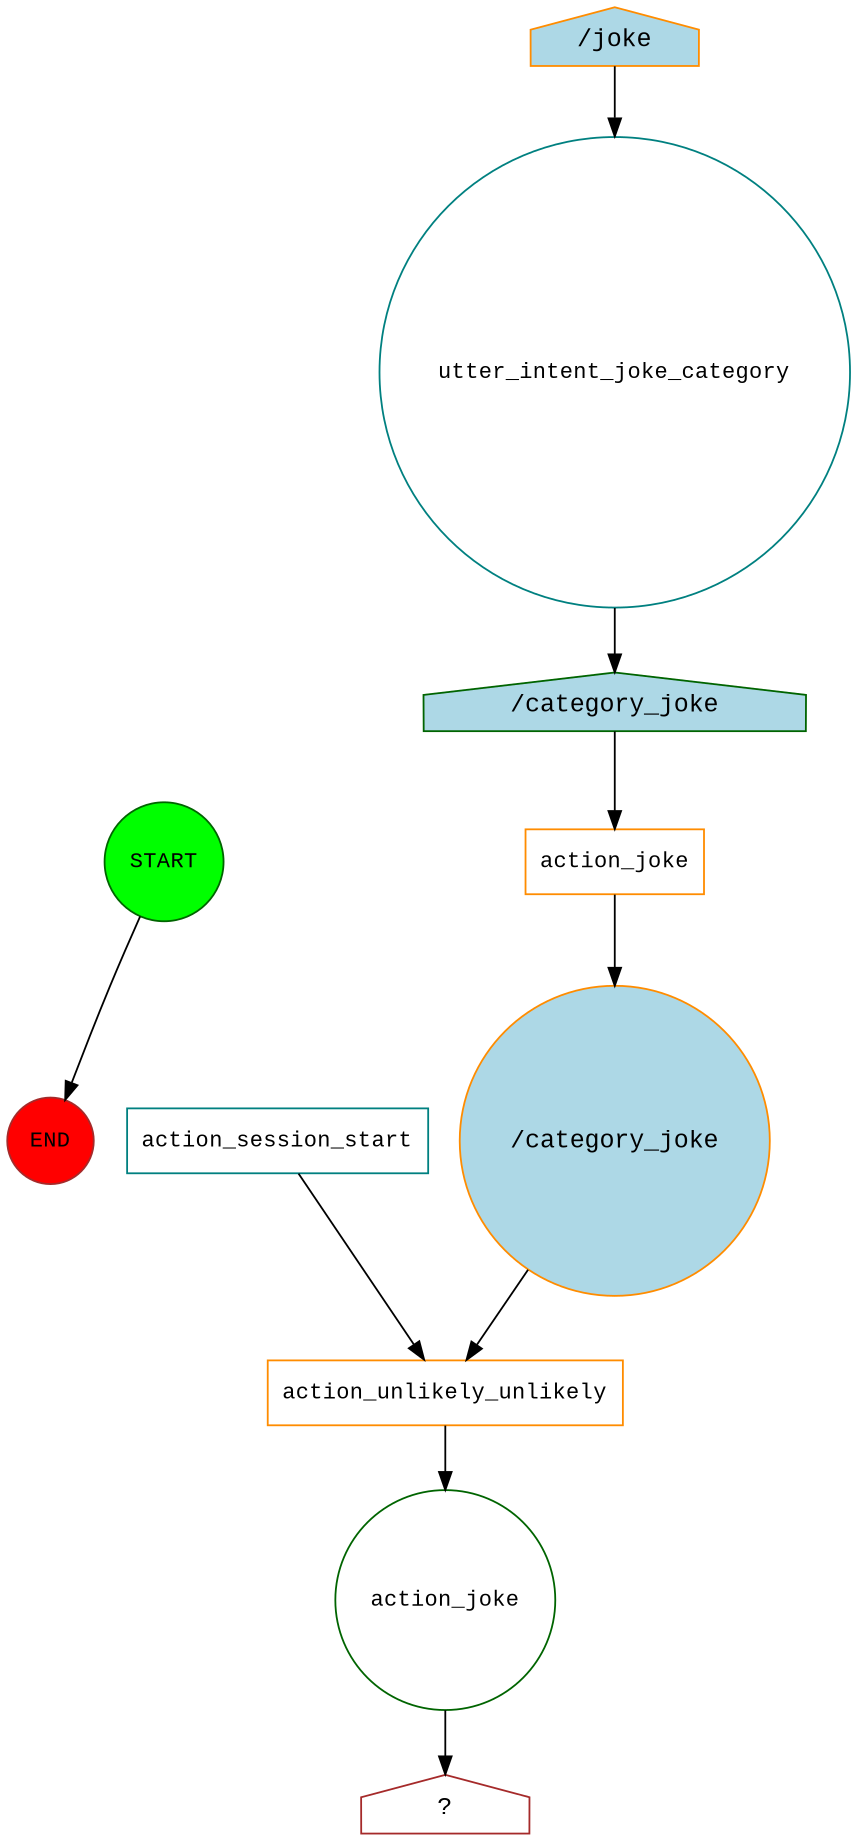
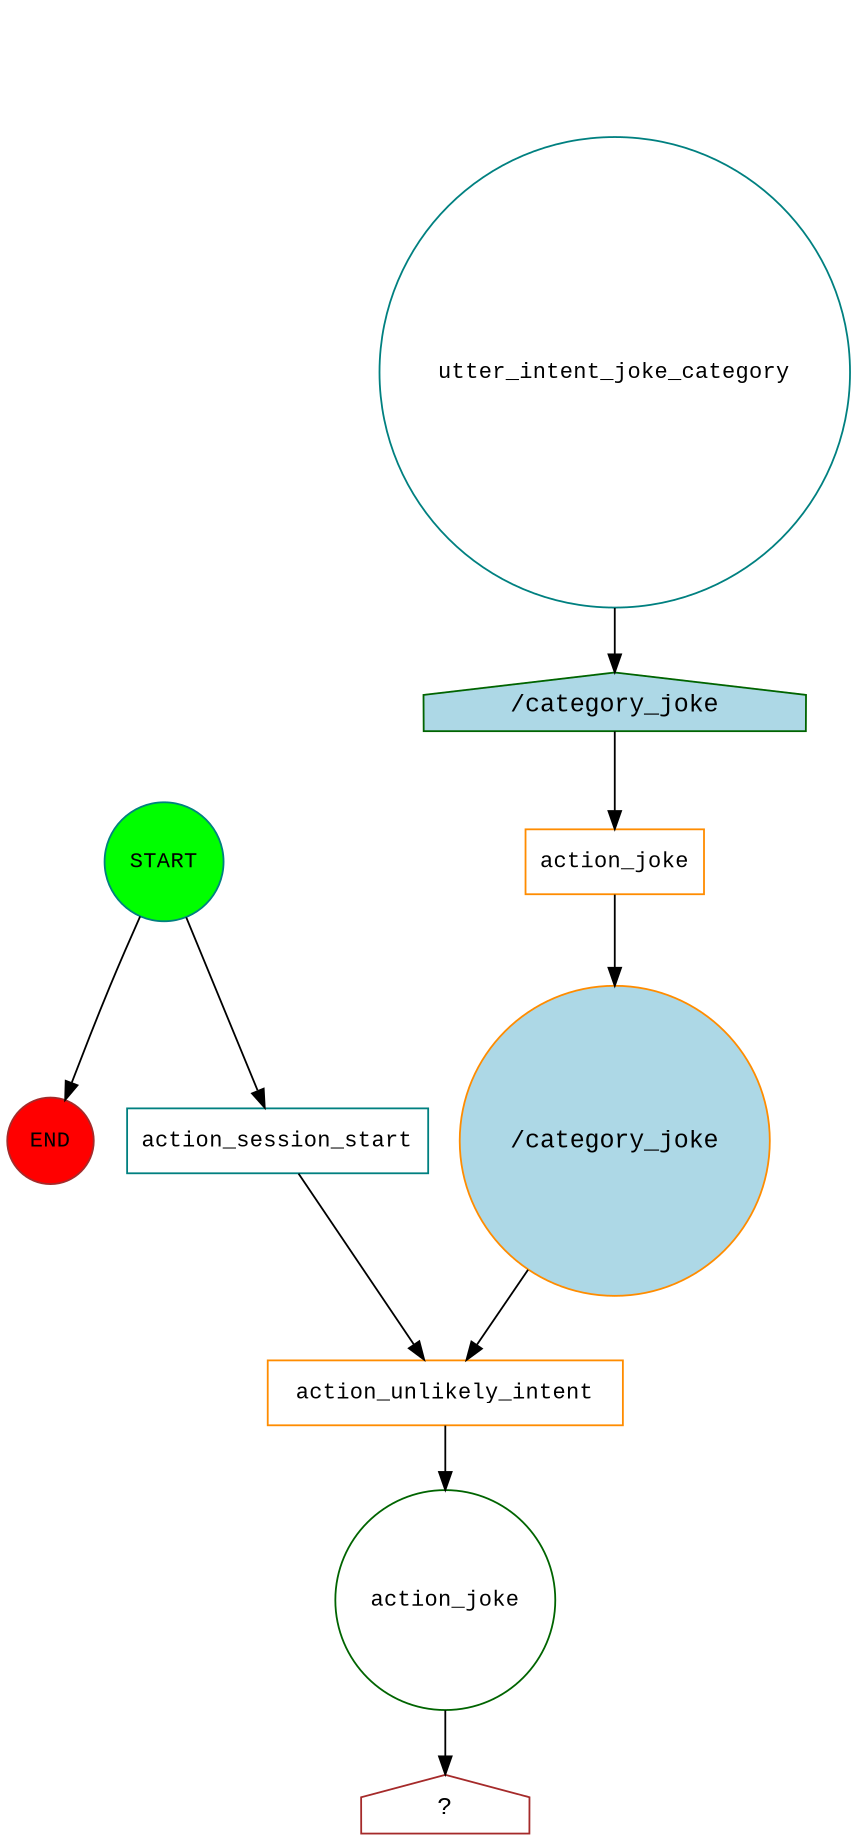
node "/joke": removed
node "START": color darkgreen -> teal
edge "START" -> "action_session_start": added
node "action_unlikely_unlikely": label "action_unlikely_unlikely" -> "action_unlikely_intent"
